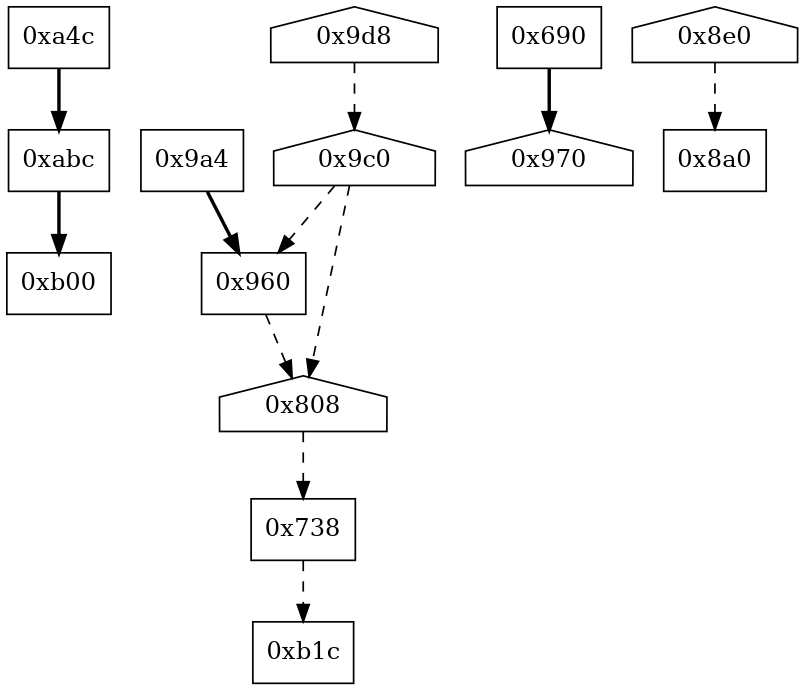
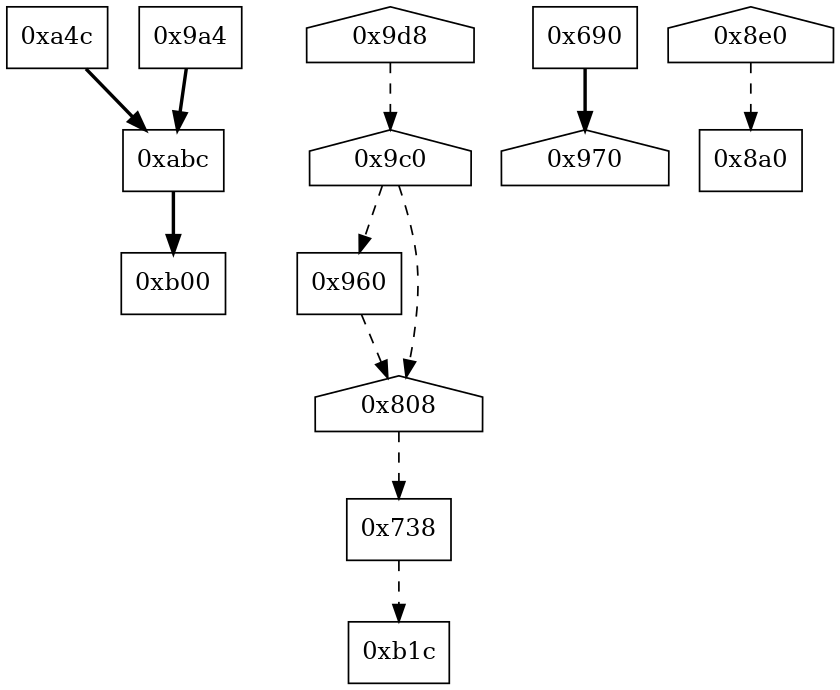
edge "0x9a4" -> "0x960": now "0x9a4" -> "0xabc"
